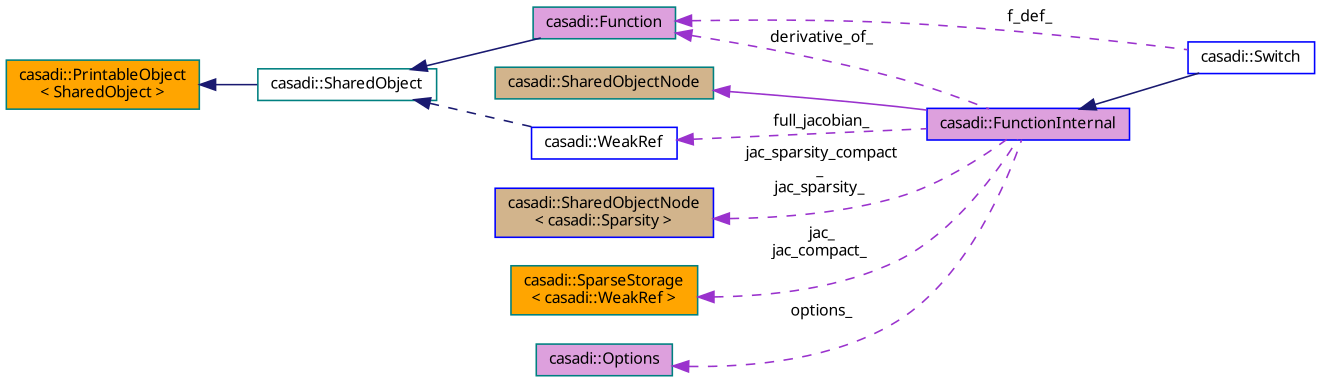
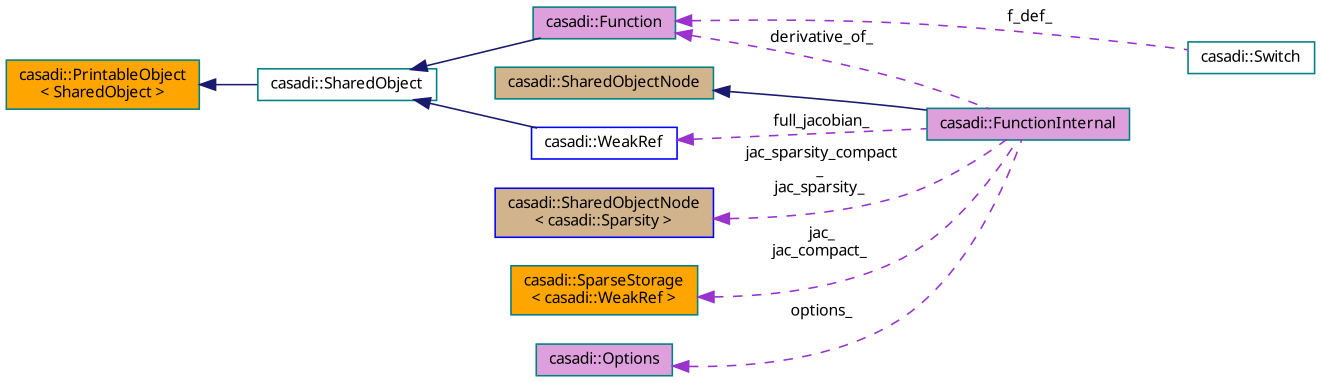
node "casadi::Switch": color blue -> teal
edge "casadi::Switch" -> "casadi::FunctionInternal": removed
edge "casadi::FunctionInternal" -> "casadi::SharedObjectNode": color darkorchid3 -> midnightblue
edge "casadi::WeakRef" -> "casadi::SharedObject": style dashed -> solid
node "casadi::FunctionInternal": color blue -> teal
